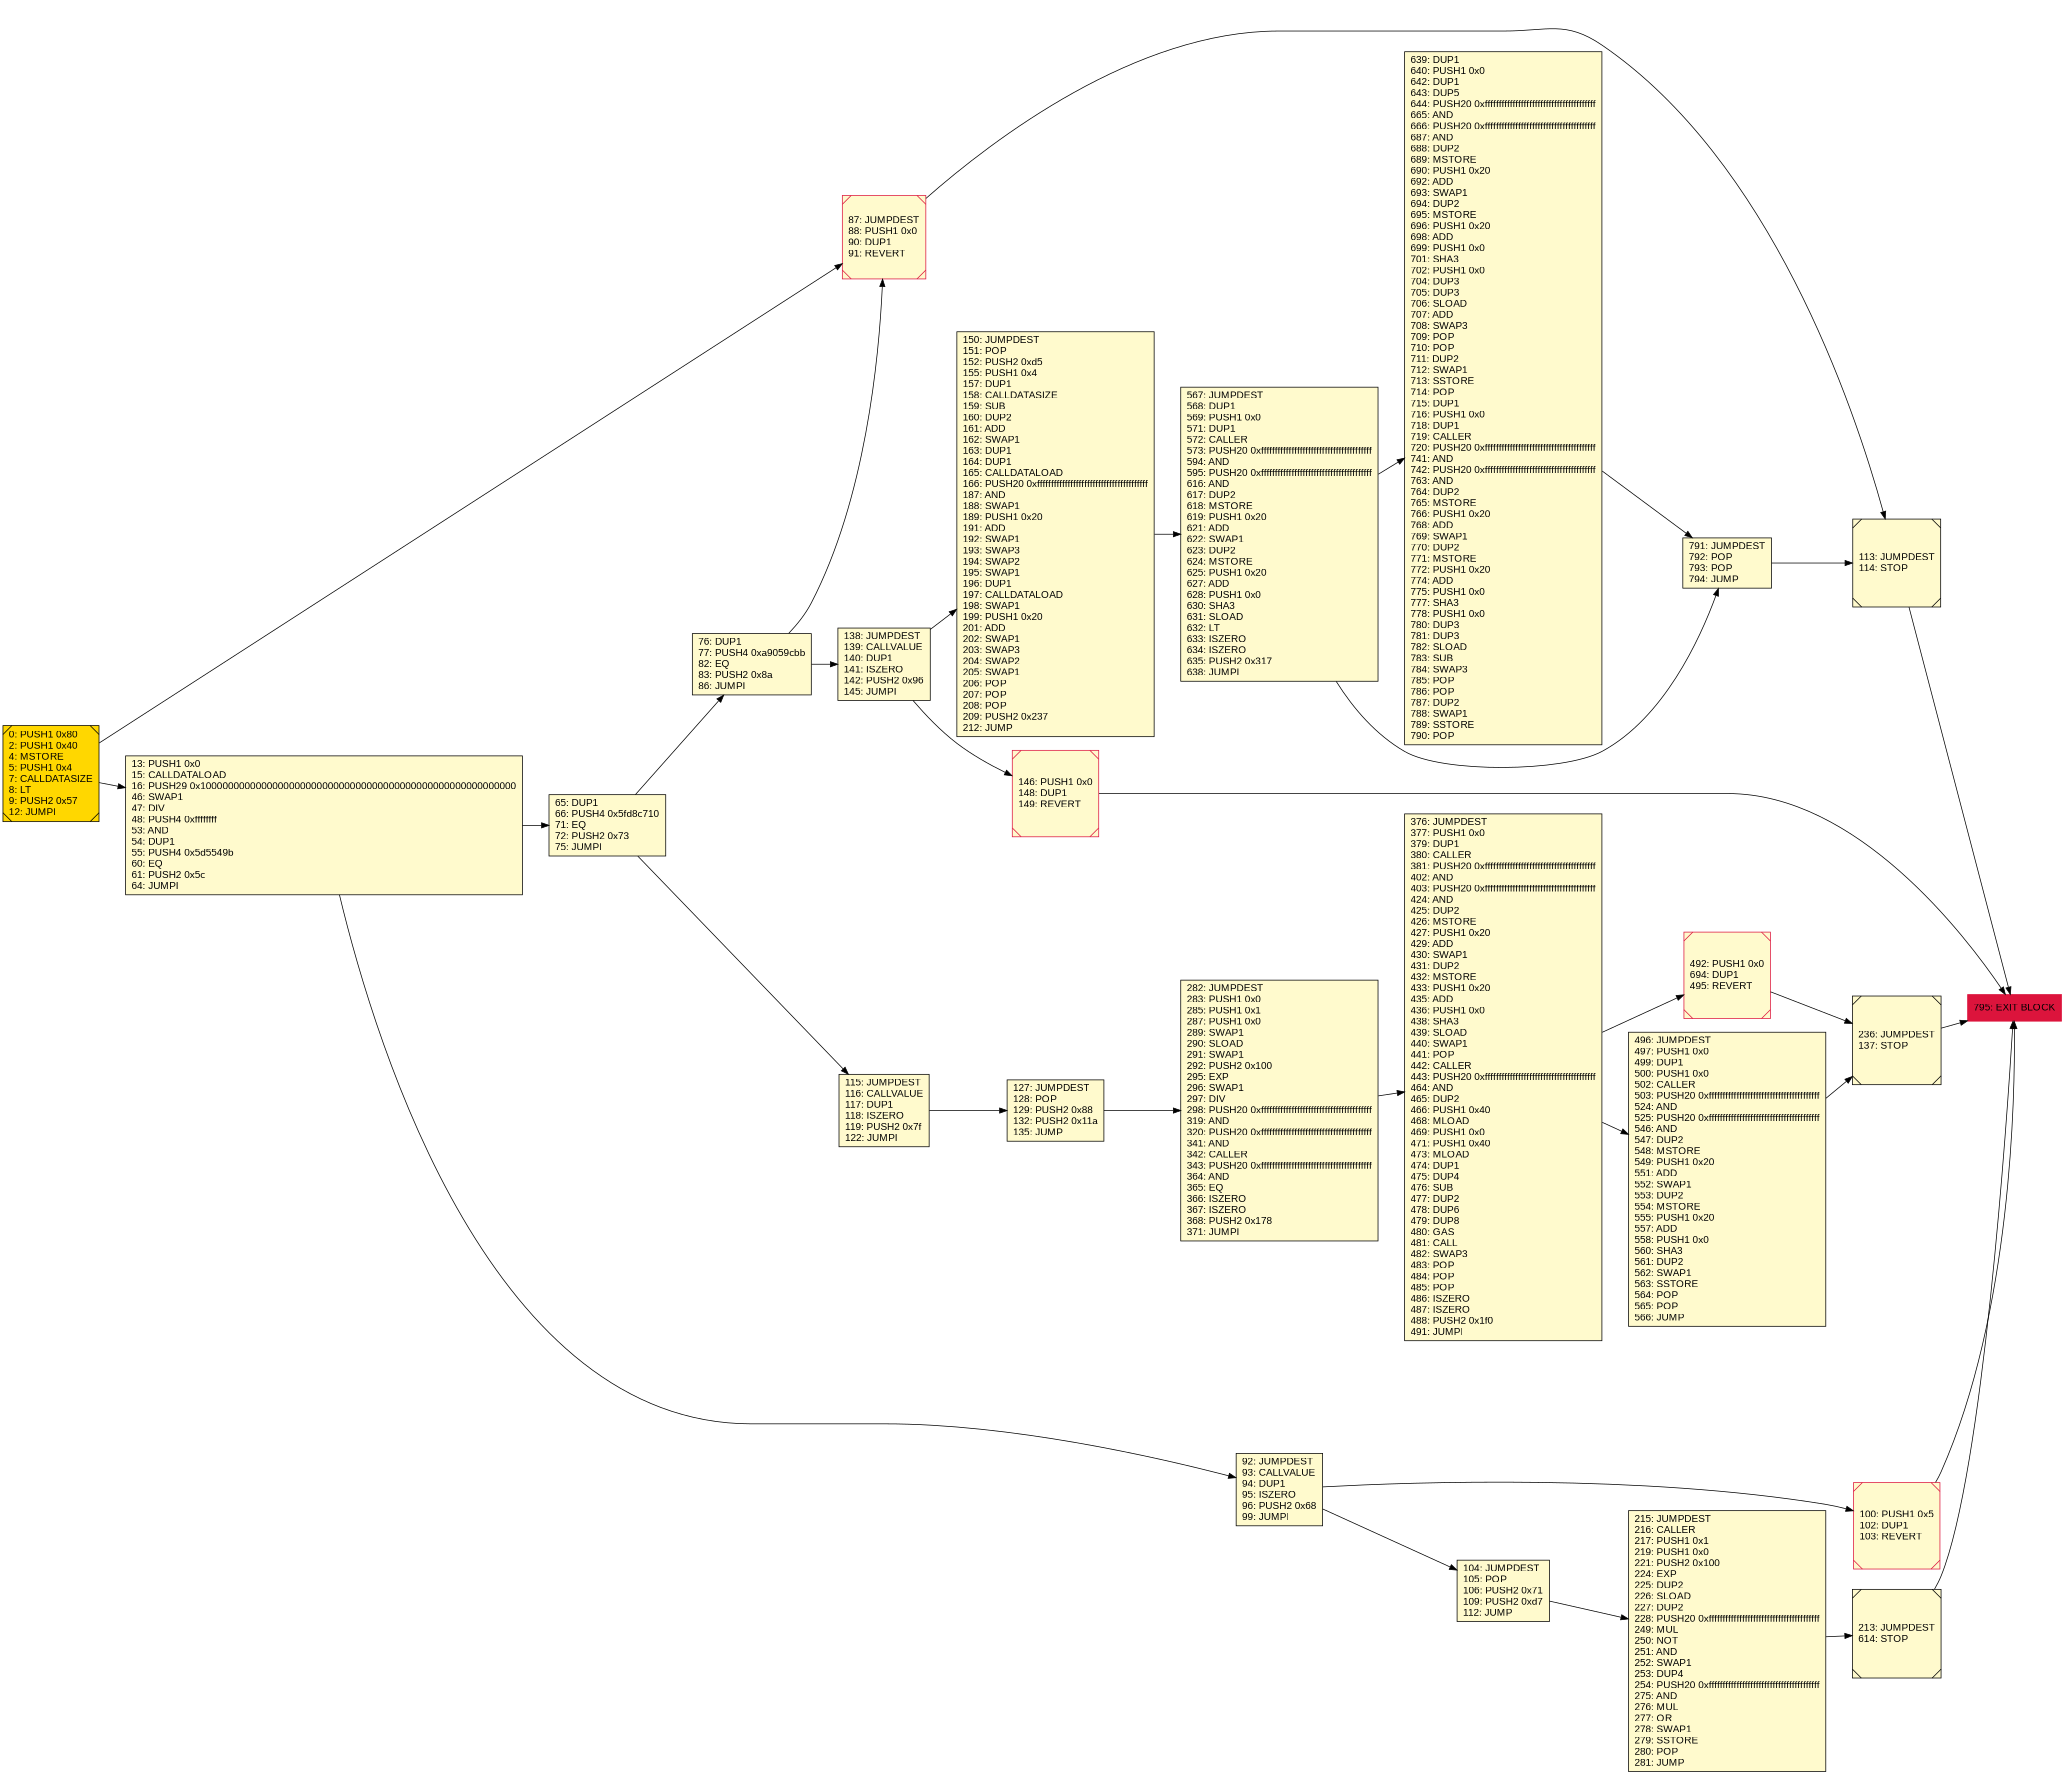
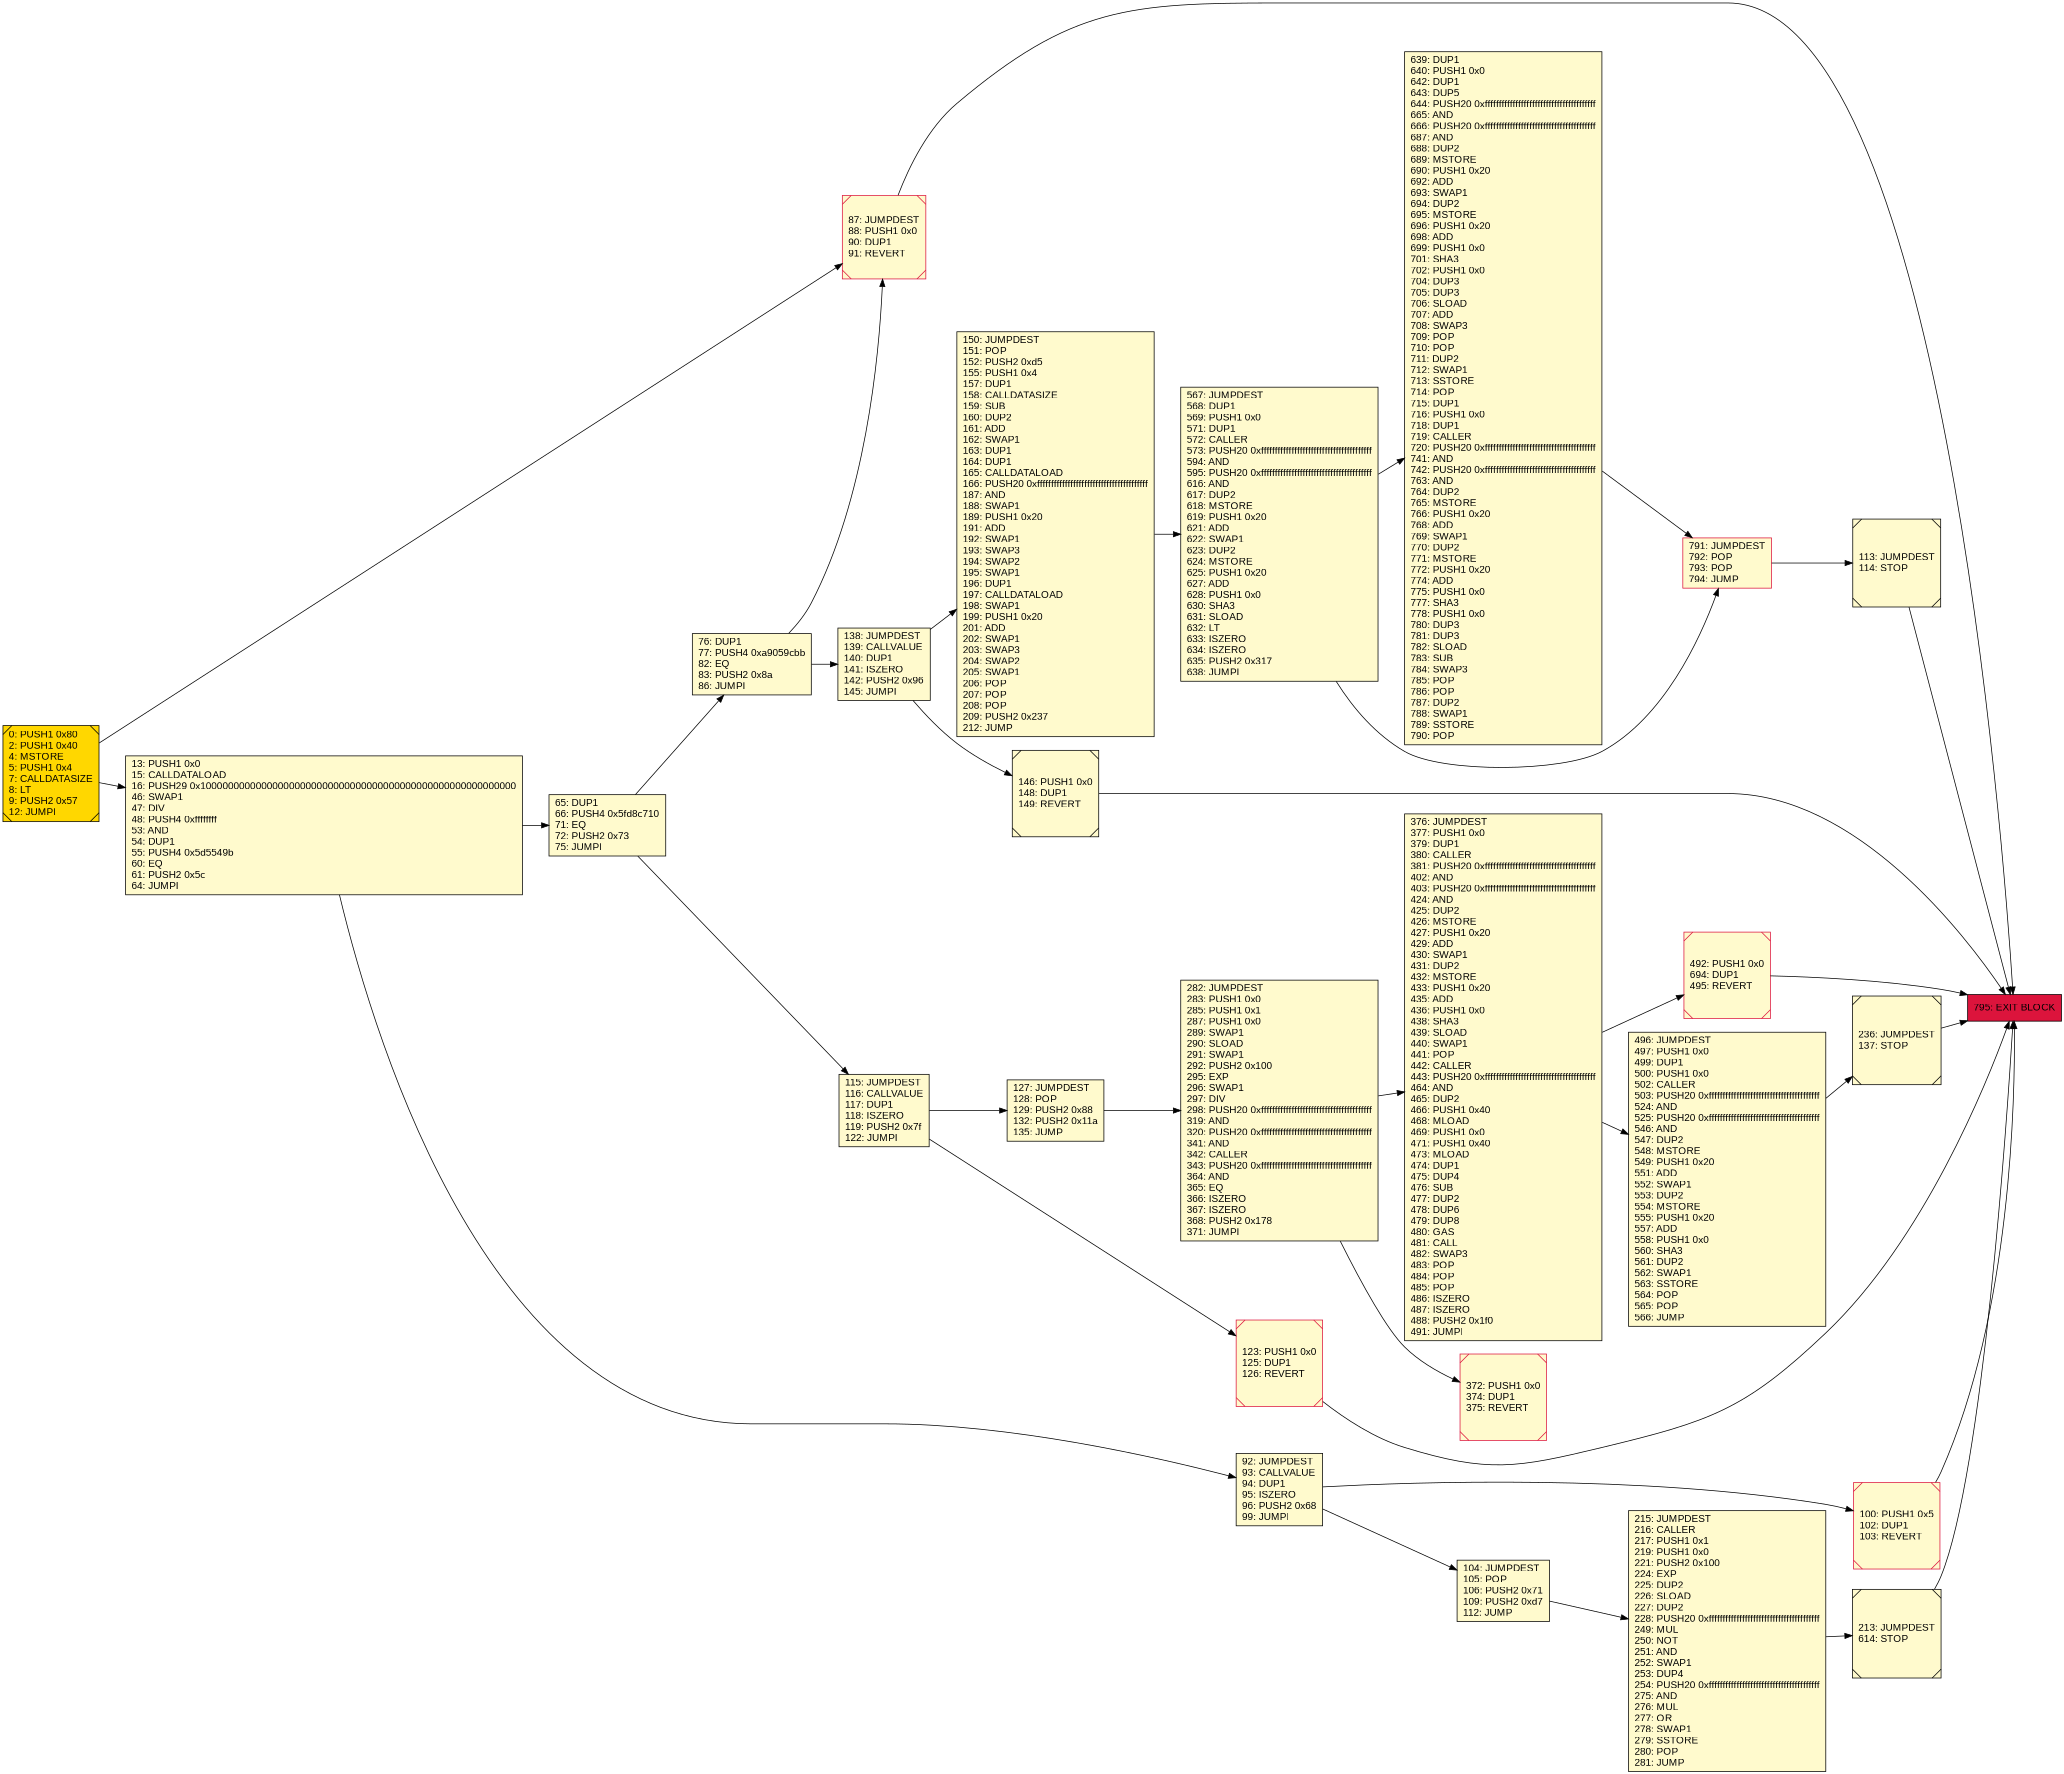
edge "87: JUMPDEST 88: PUSH1 0x0 90: DUP1 91: REVERT" -> "113: JUMPDEST 114: STOP": now "87: JUMPDEST 88: PUSH1 0x0 90: DUP1 91: REVERT" -> "795: EXIT BLOCK"
node "791: JUMPDEST 792: POP 793: POP 794: JUMP": color black -> crimson
node "146: PUSH1 0x0 148: DUP1 149: REVERT": color crimson -> black
edge "492: PUSH1 0x0 694: DUP1 495: REVERT" -> "236: JUMPDEST 137: STOP": now "492: PUSH1 0x0 694: DUP1 495: REVERT" -> "795: EXIT BLOCK"
node "795: EXIT BLOCK": color crimson -> black
node "123: PUSH1 0x0 125: DUP1 126: REVERT": added
node "372: PUSH1 0x0 374: DUP1 375: REVERT": added
